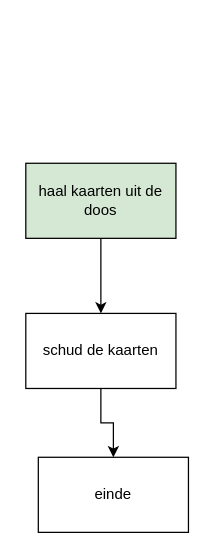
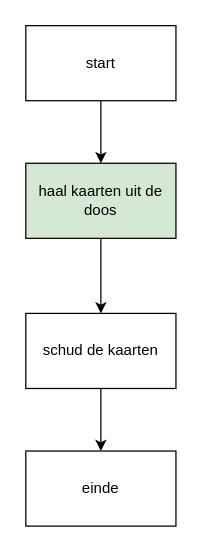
node "start": added
edge "start" -> "haal kaarten uit de doos": added
node "einde": moved (113, 494) -> (101, 488)
